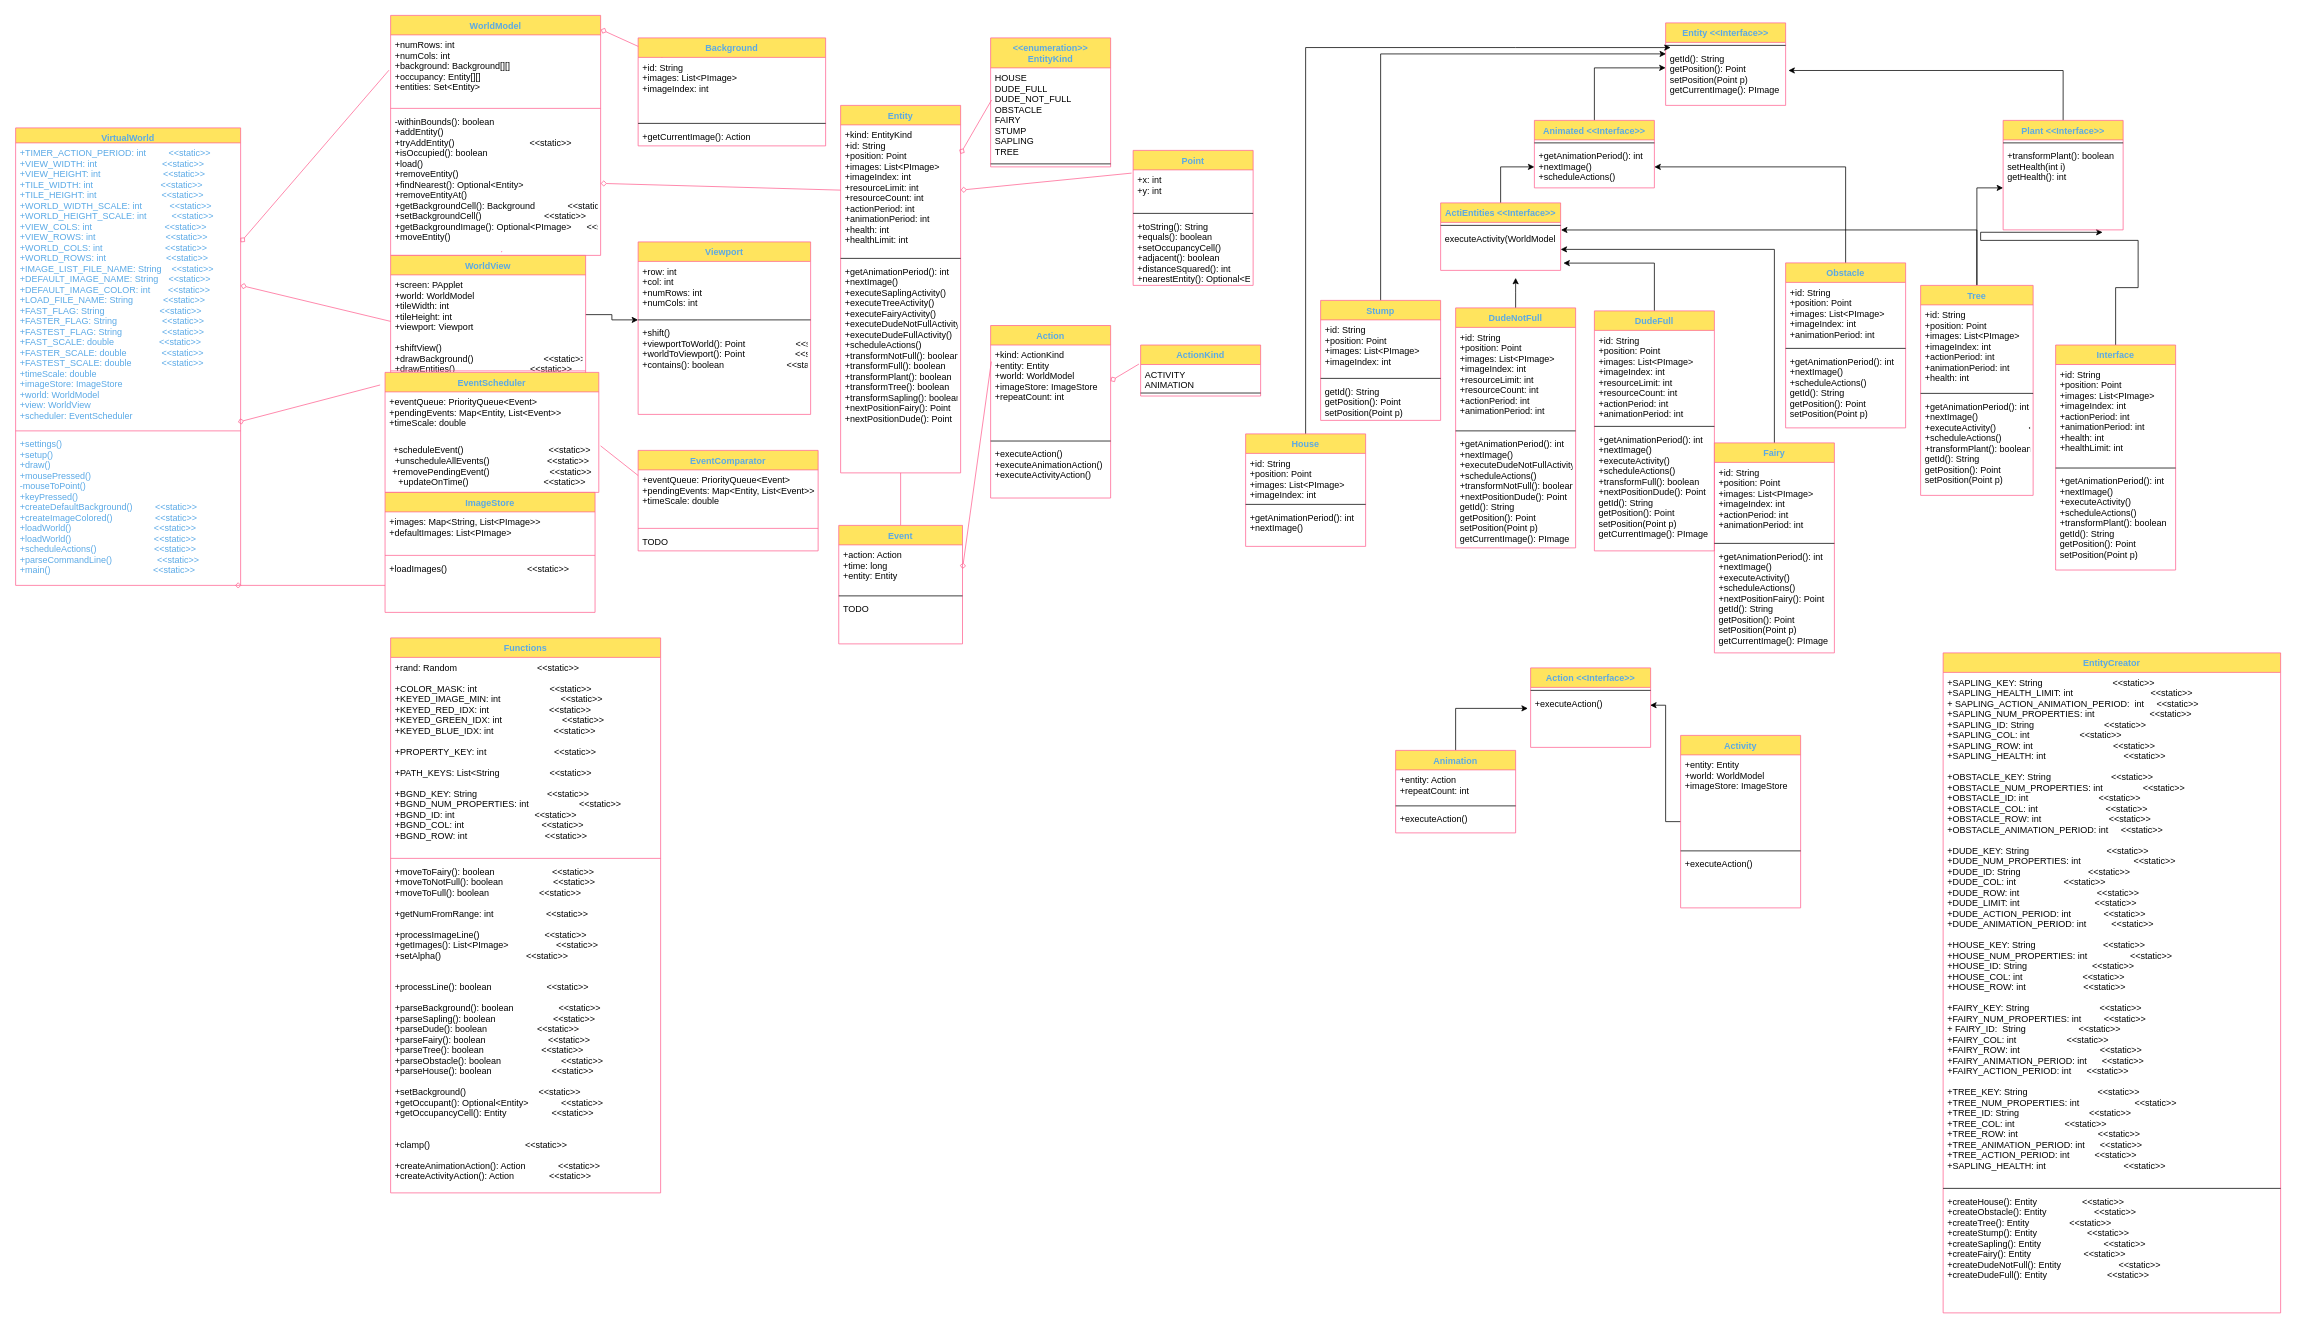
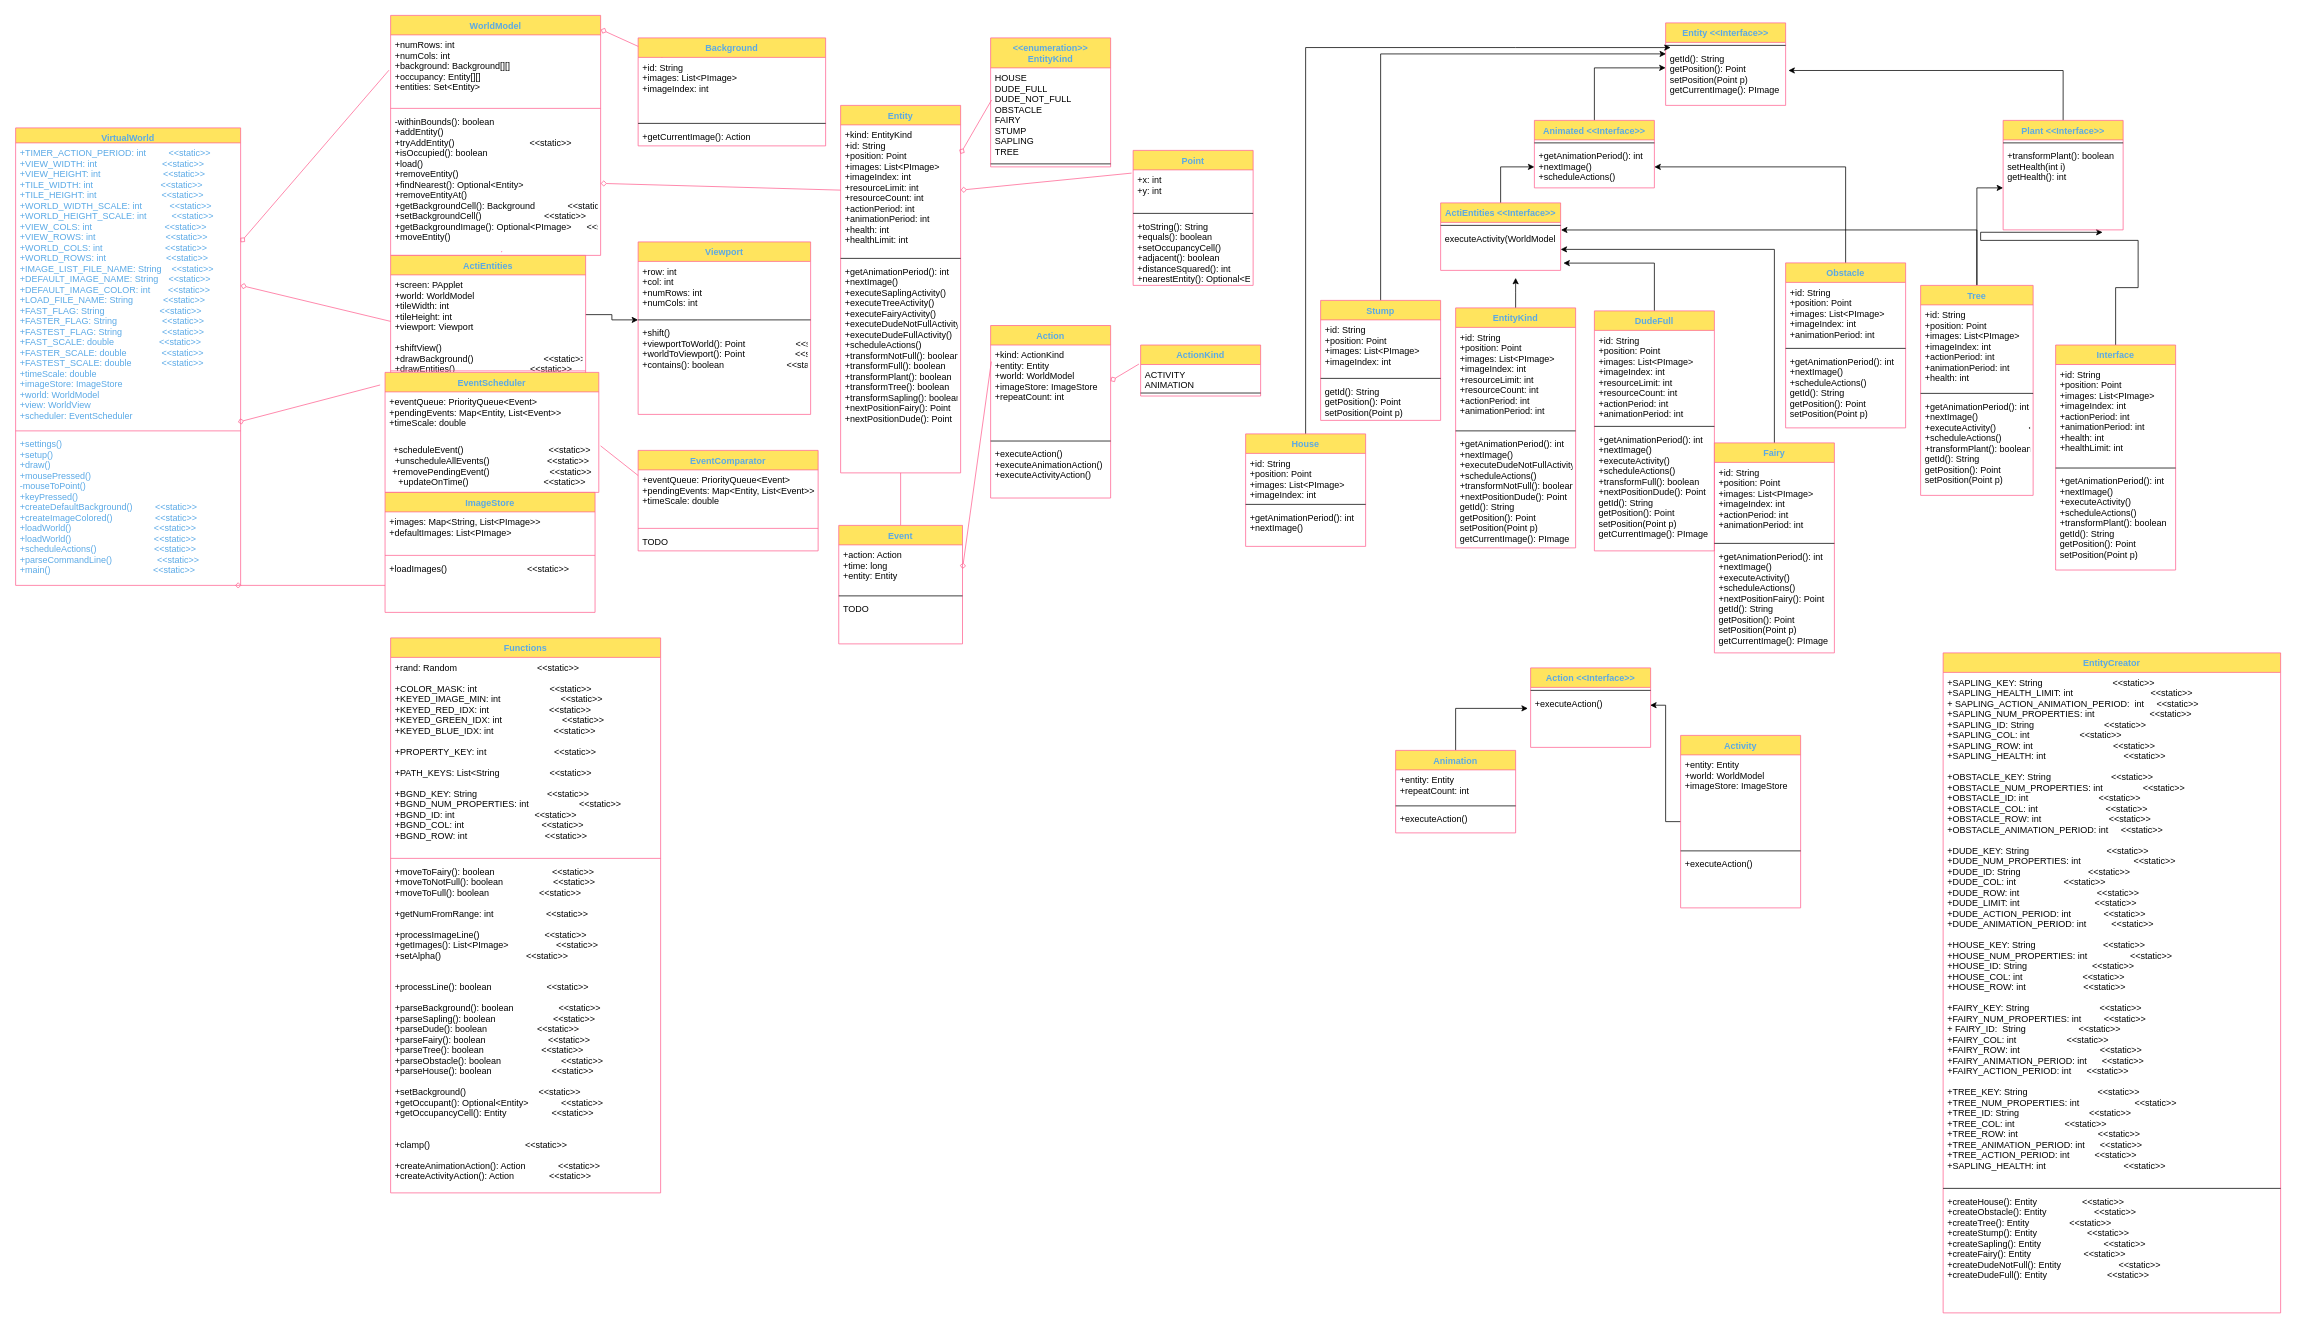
node "WorldView": label "WorldView" -> "ActiEntities"
node "DudeNotFull": label "DudeNotFull" -> "EntityKind"
node "+entity: Action +repeatCount: int": label "+entity: Action +repeatCount: int" -> "+entity: Entity +repeatCount: int"
